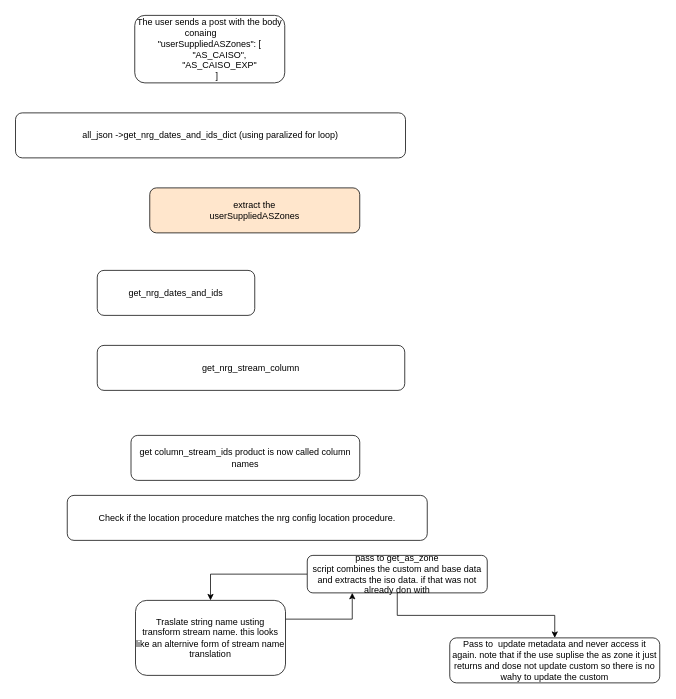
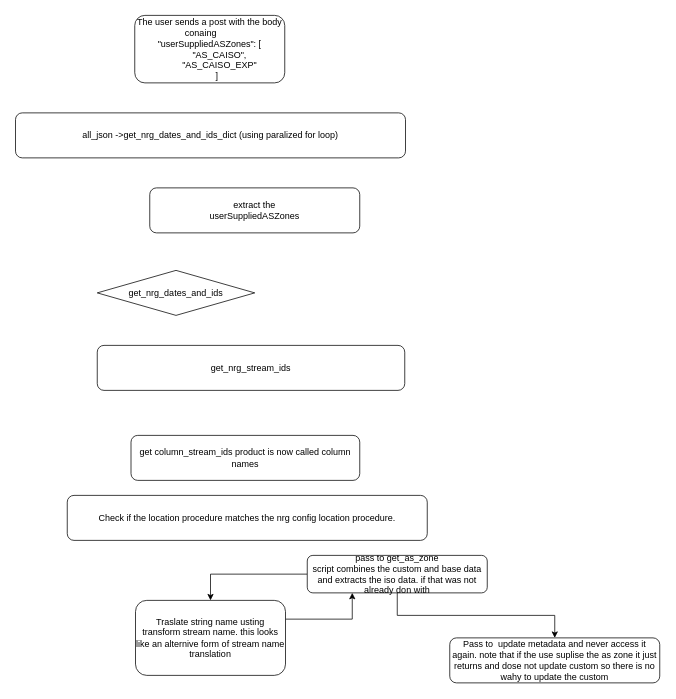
node "extract the userSuppliedASZones": fillcolor #ffe6cc -> #ffffff
node "get_nrg_dates_and_ids": shape rounded rectangle -> diamond
node "get_nrg_stream_column": label "get_nrg_stream_column" -> "get_nrg_stream_ids"
